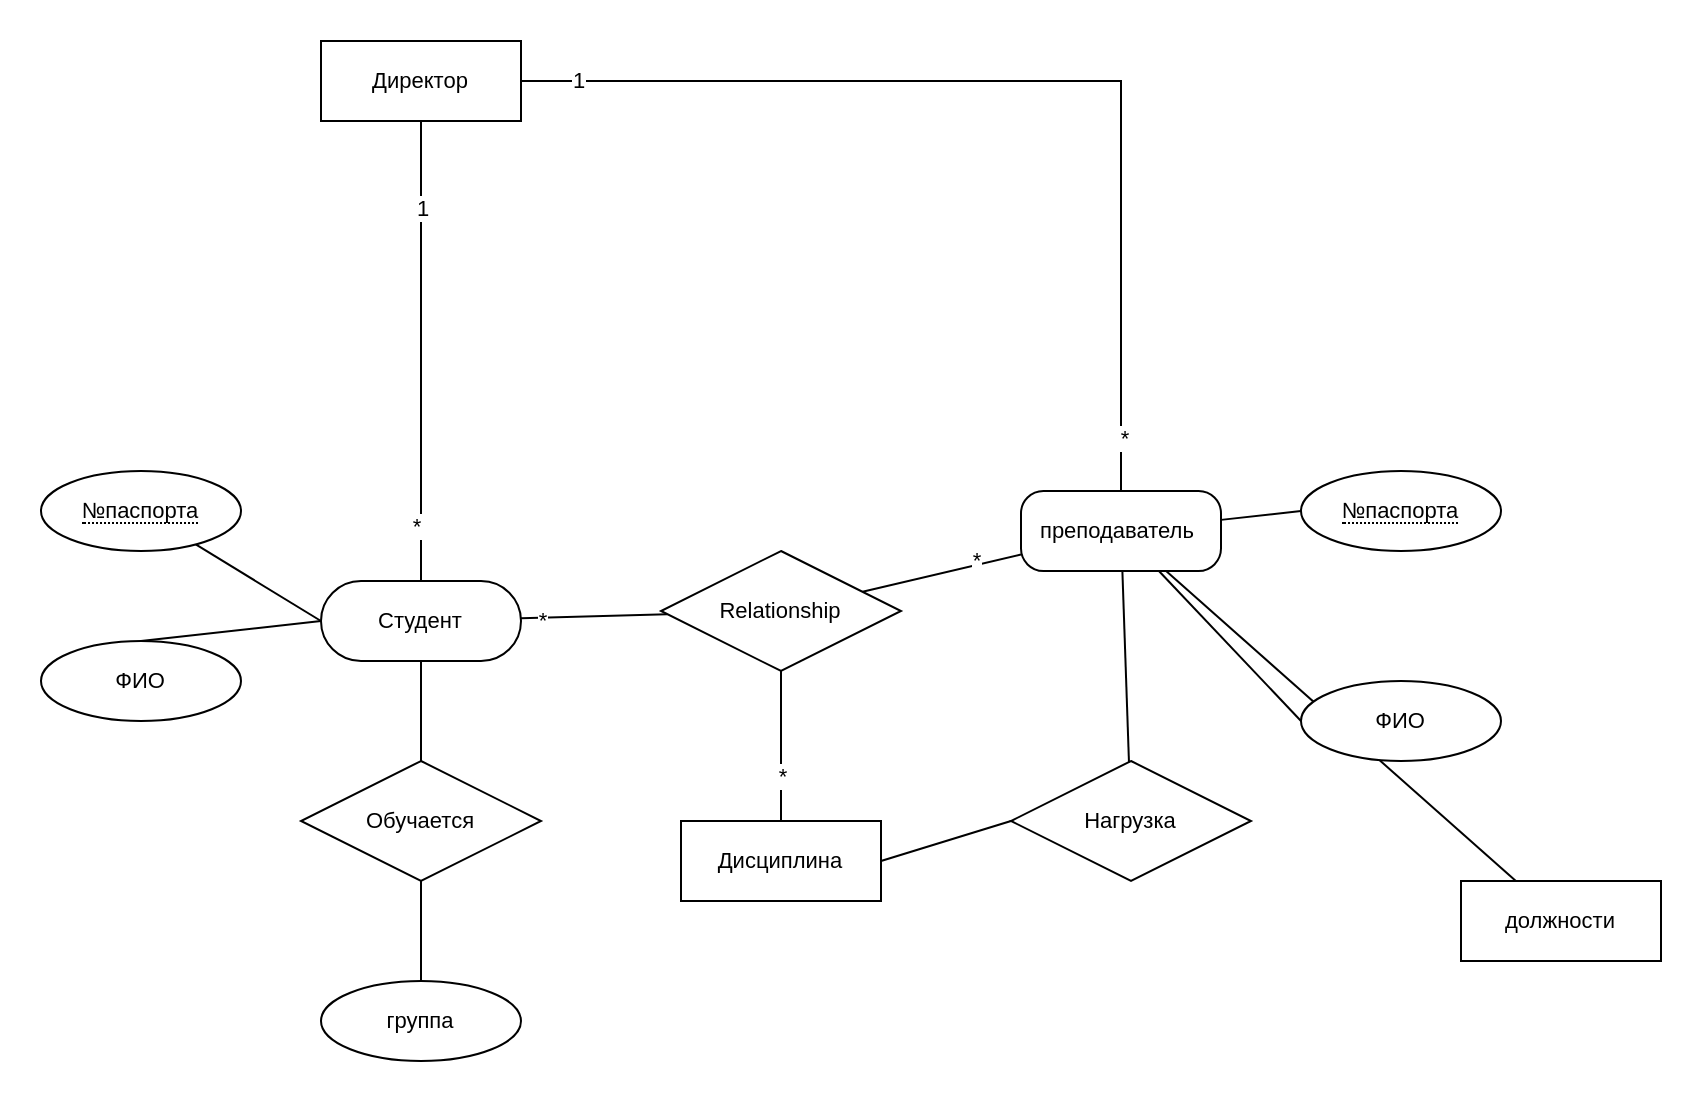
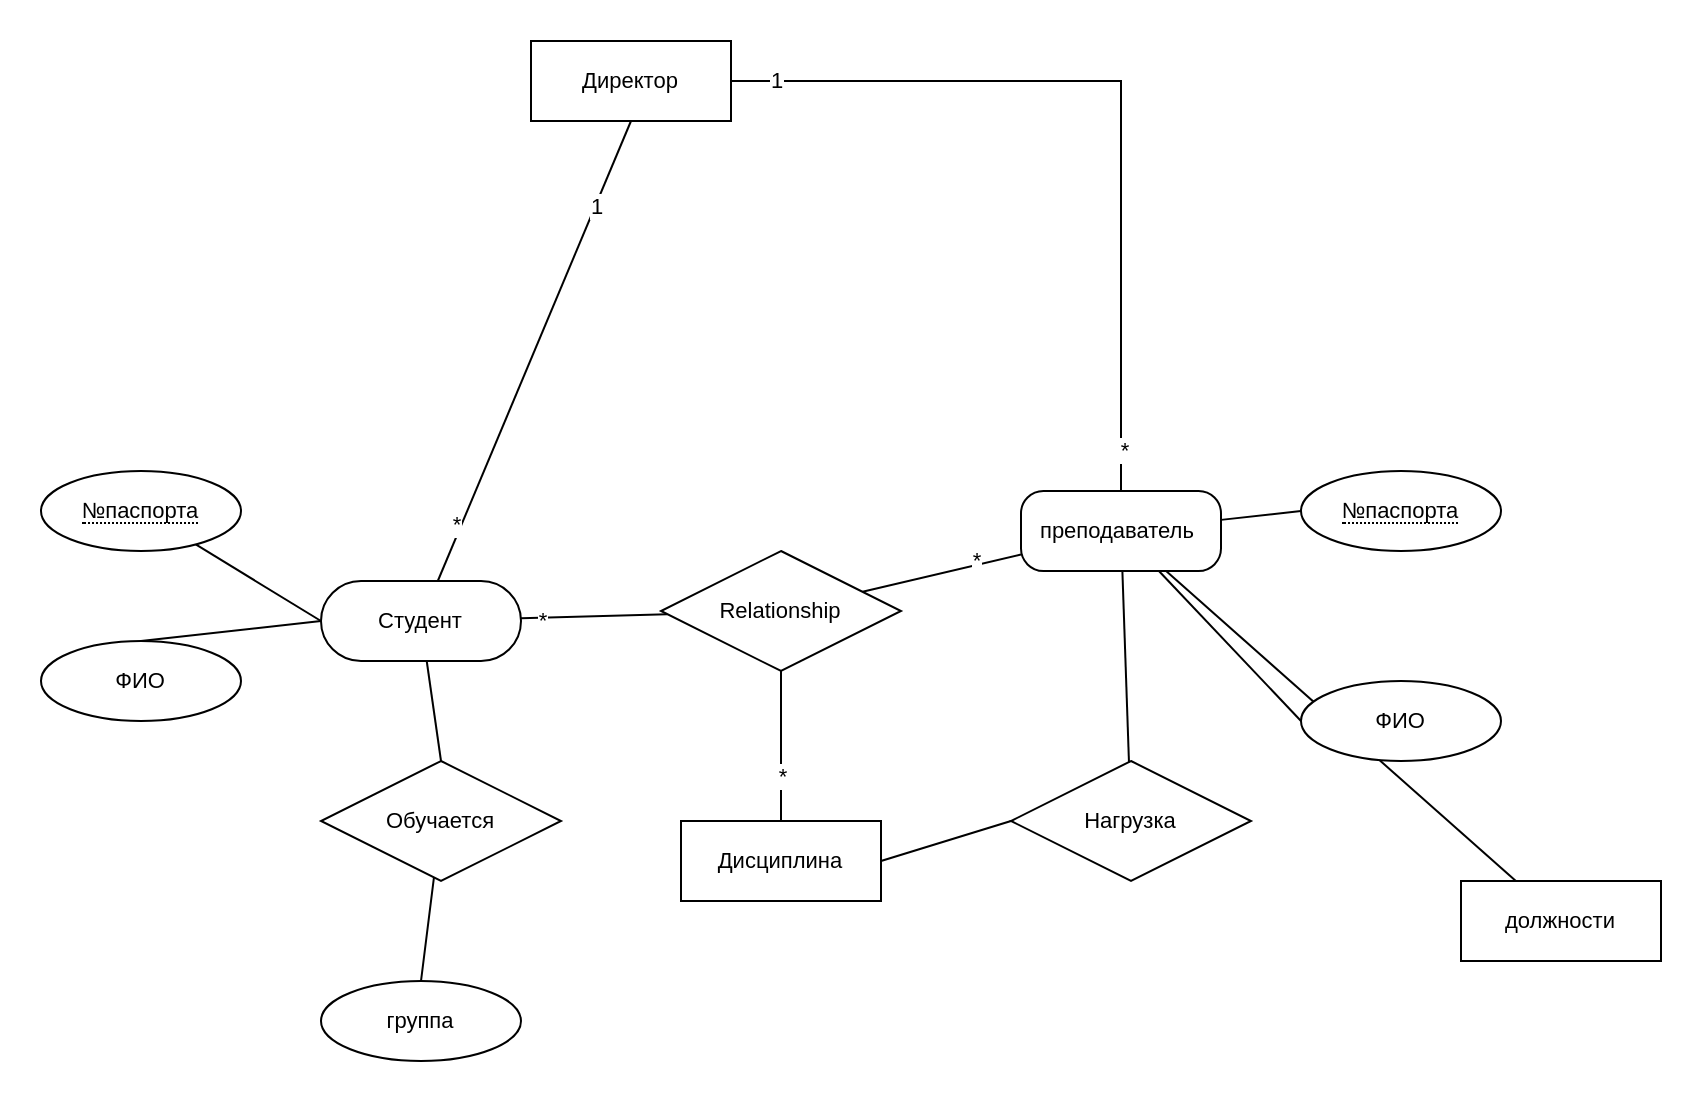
node "Директор": moved (421, 81) -> (631, 81)
node "Обучается": moved (421, 821) -> (441, 821)
